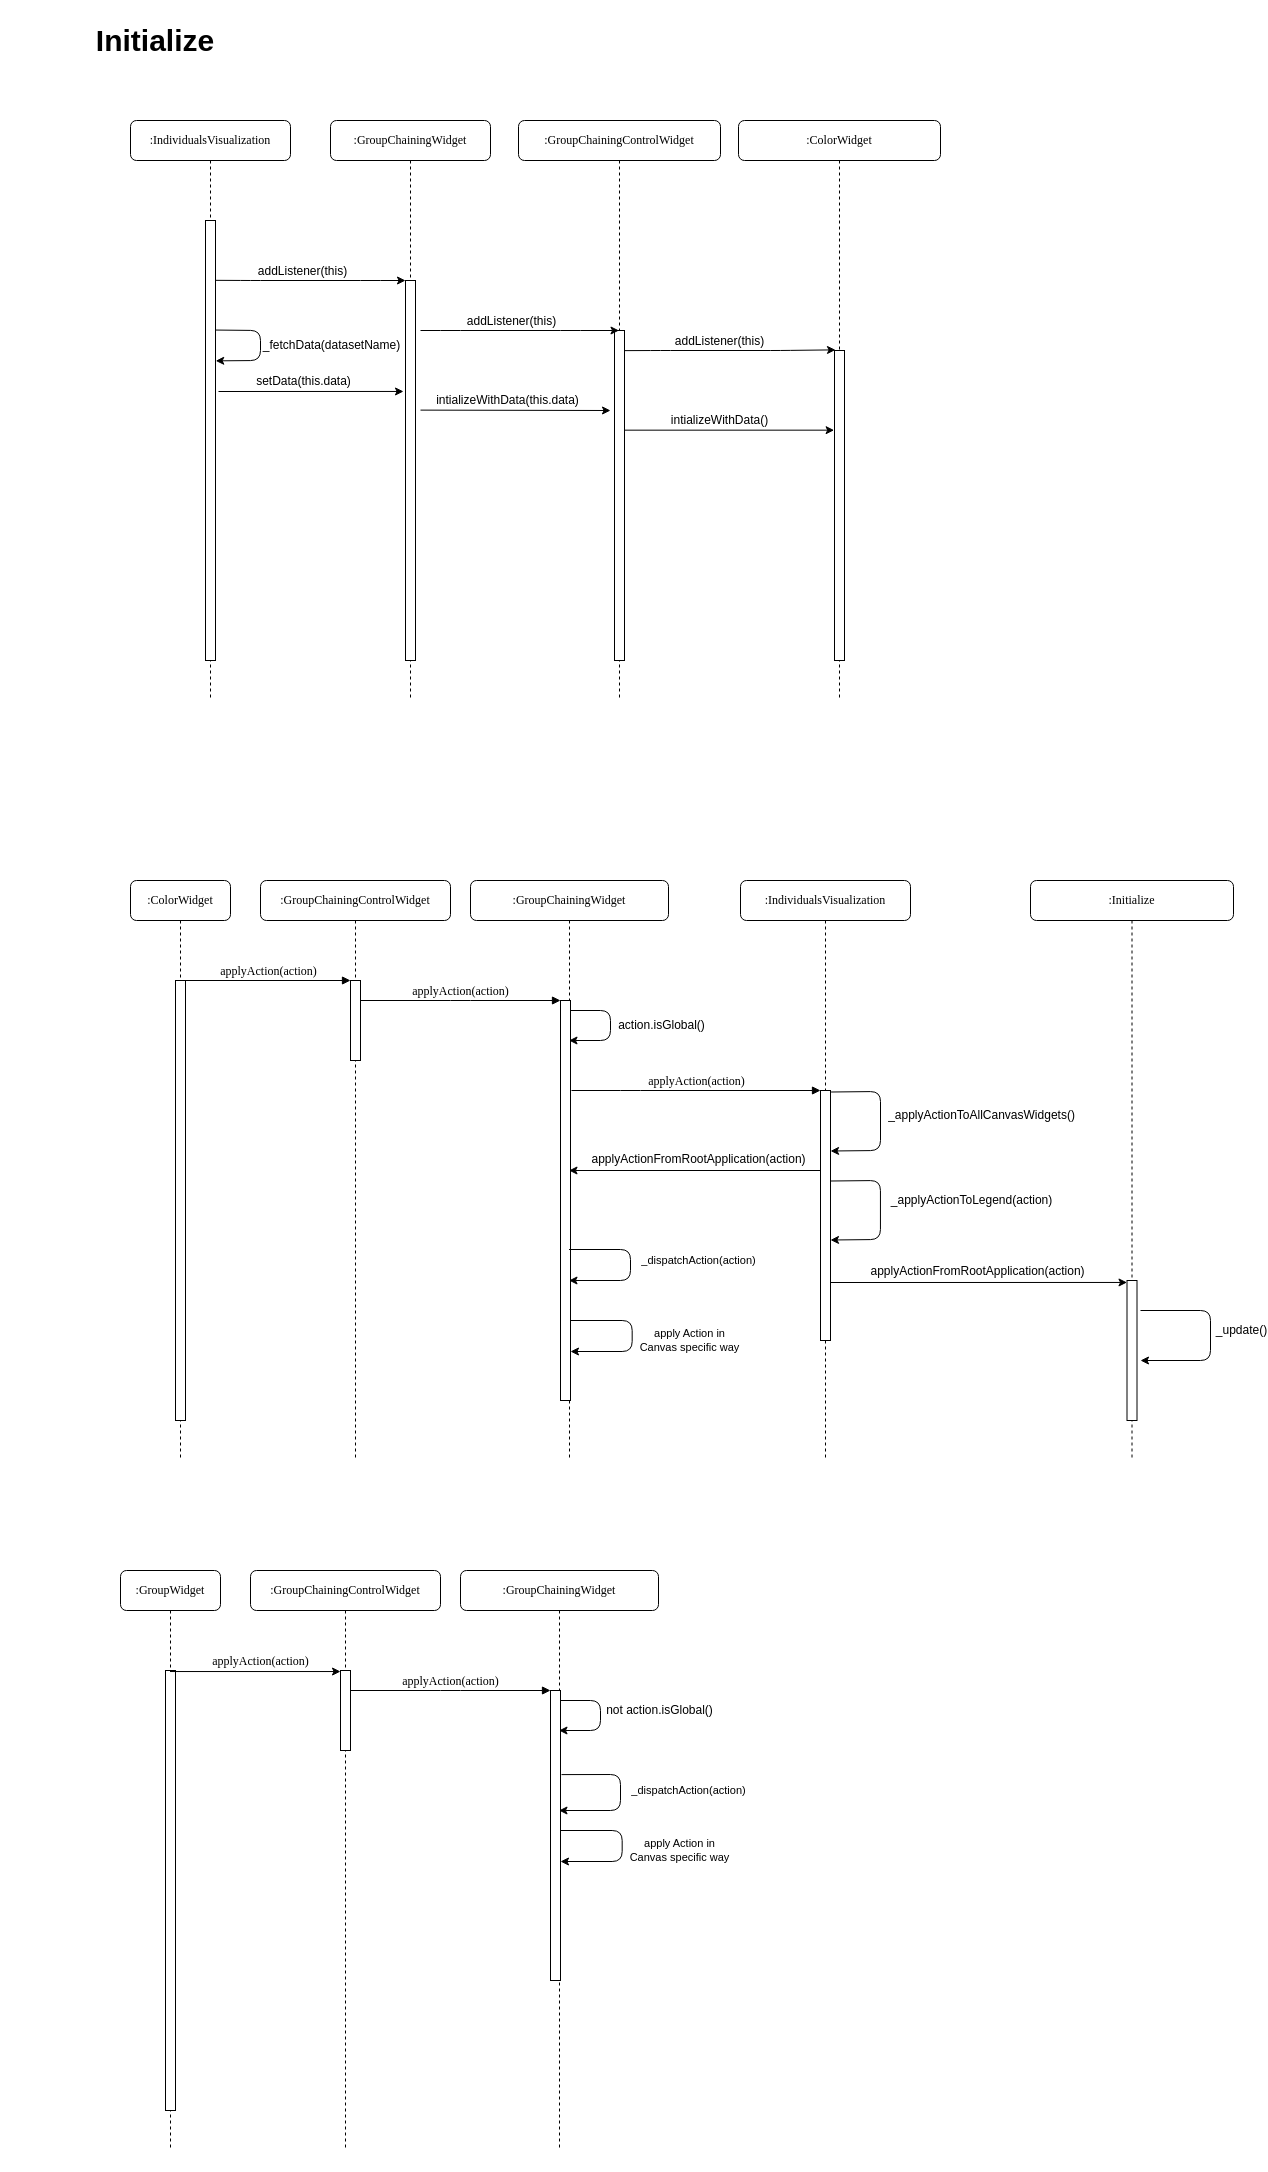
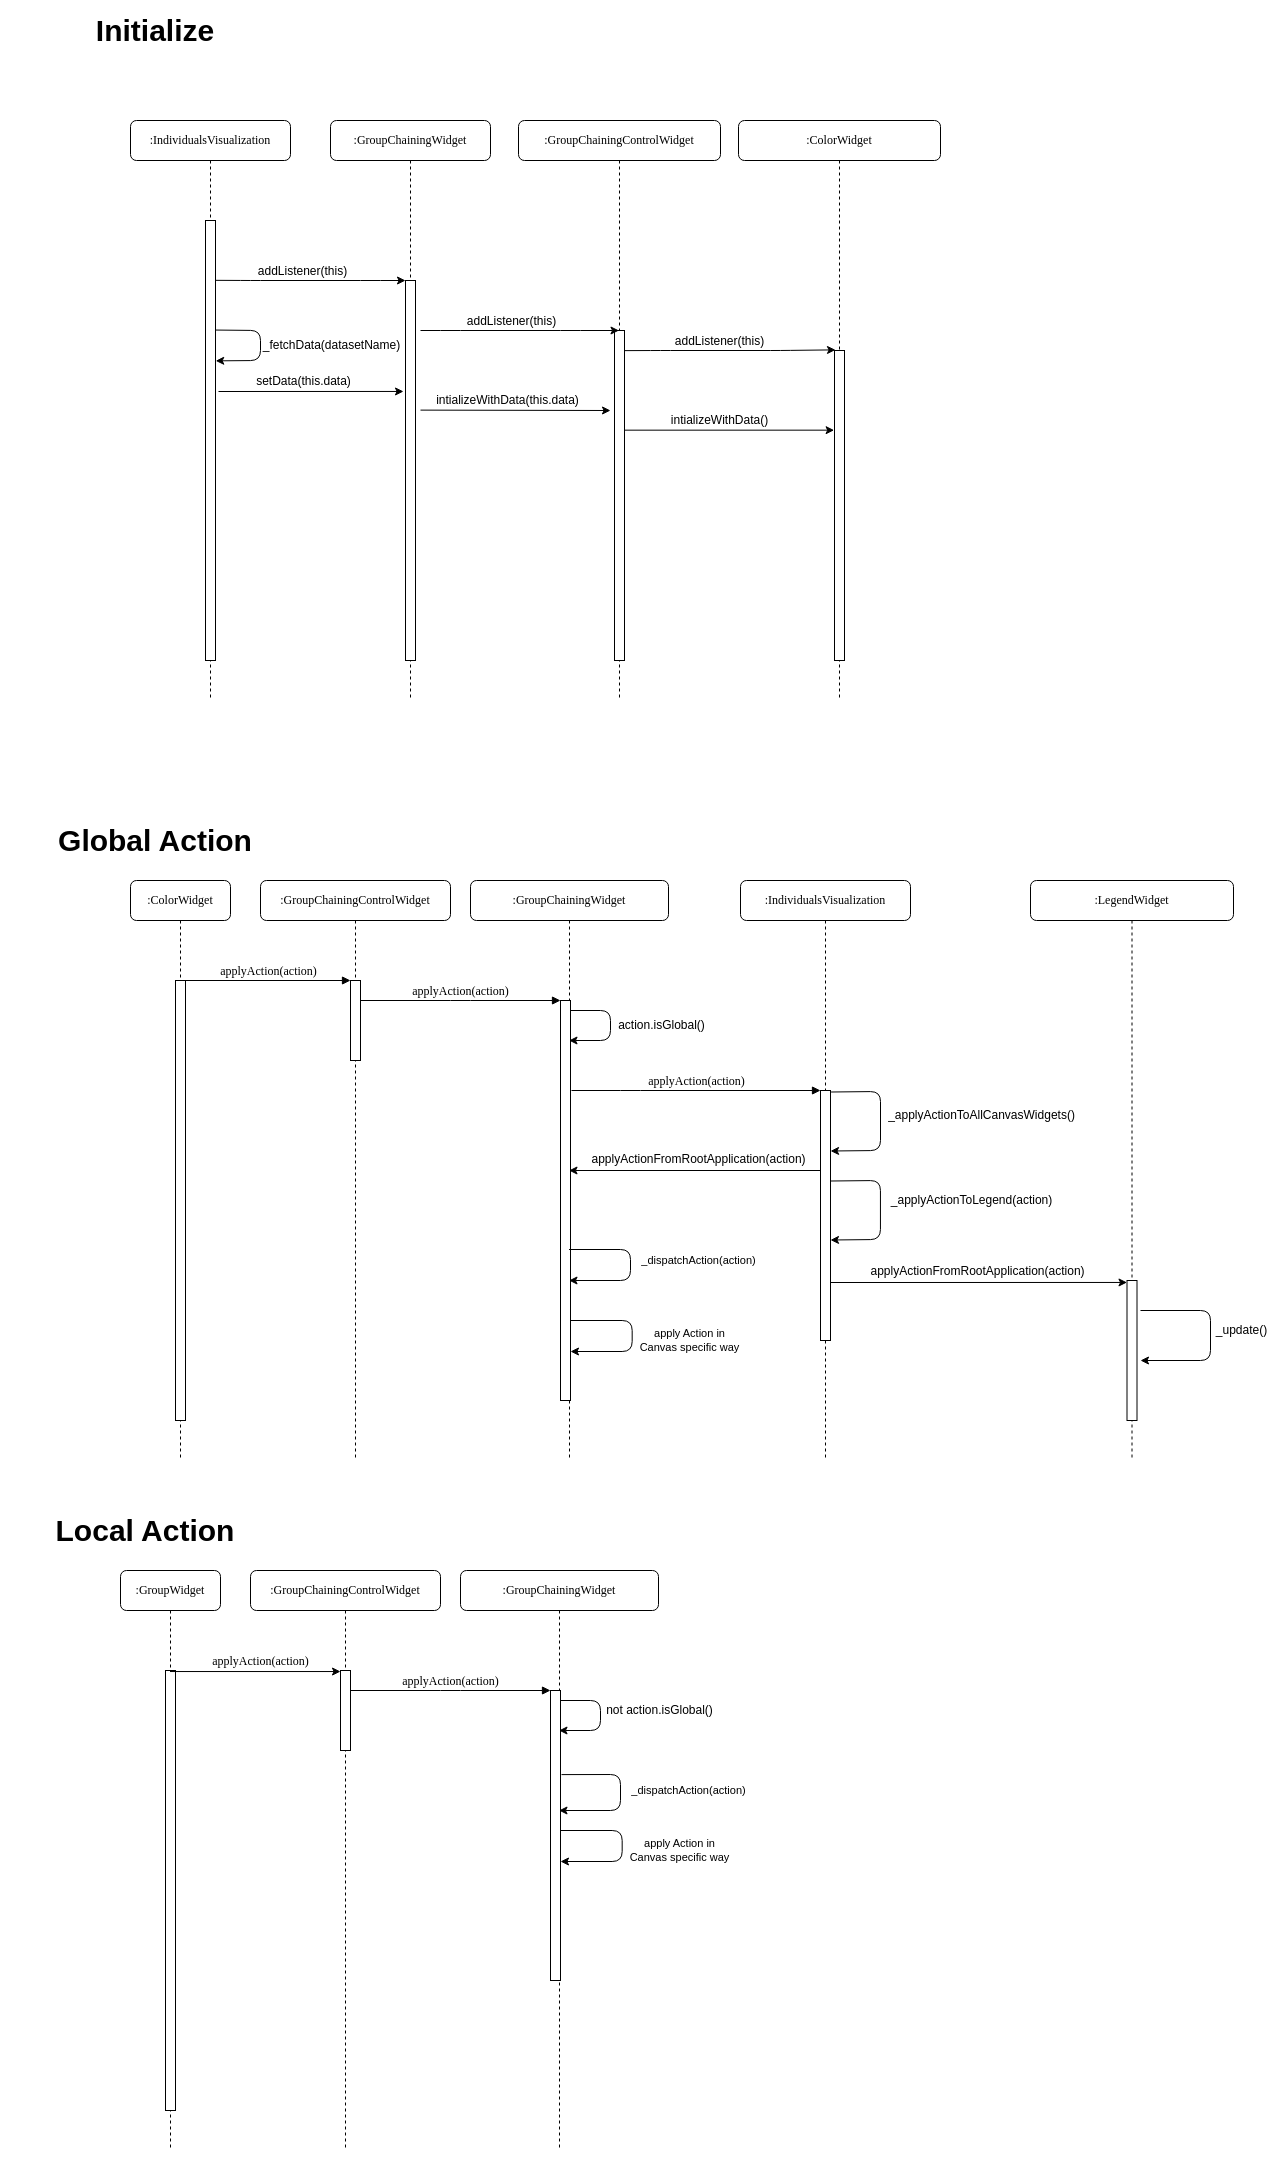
node "Initialize": moved (156, 41) -> (156, 31)
node "Global Action": added
node ":Initialize": label ":Initialize" -> ":LegendWidget"
node "Local Action": added
